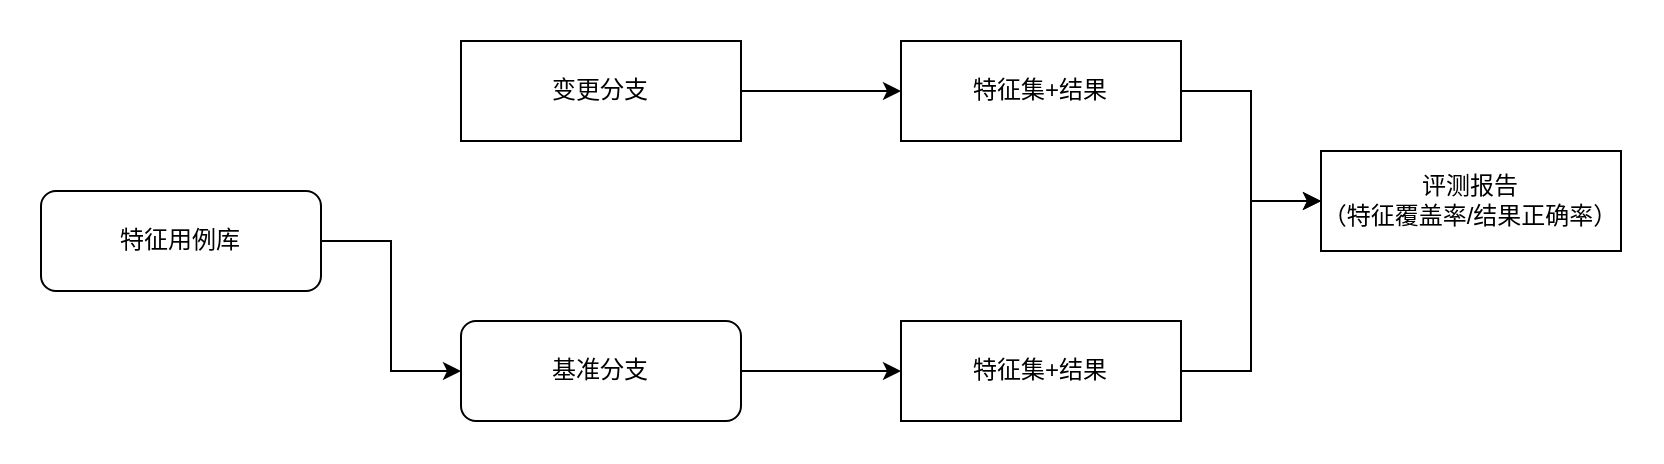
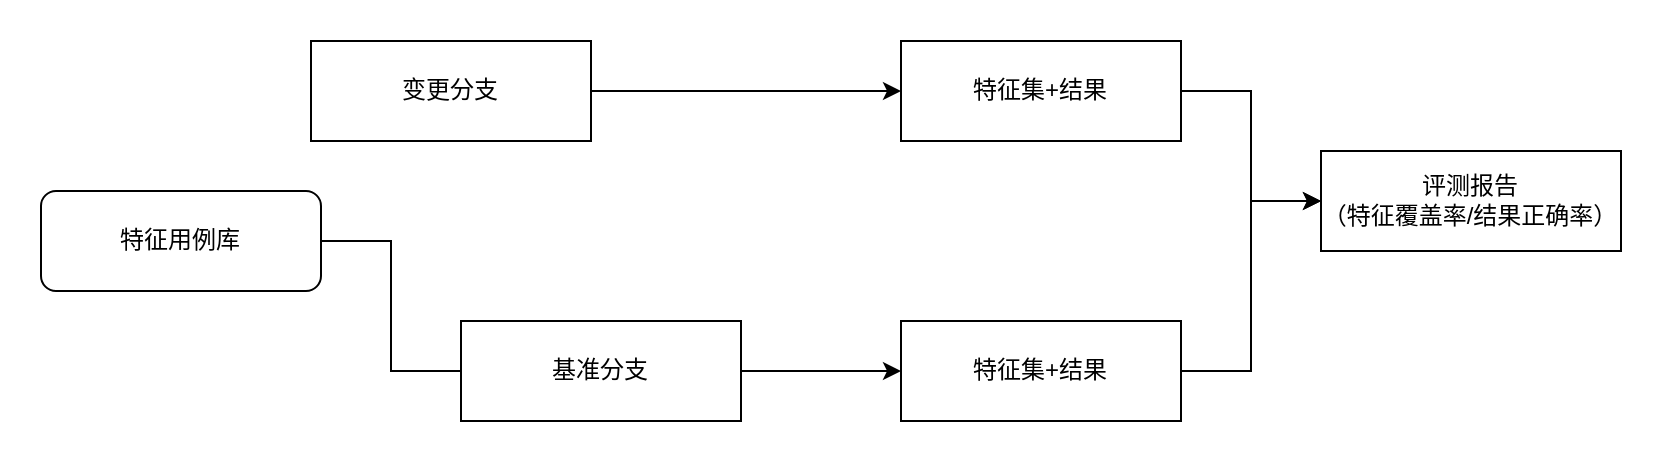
node "变更分支": moved (601, 91) -> (451, 91)
edge "特征用例库" -> "基准分支": arrowhead classic -> none
node "基准分支": shape rounded rectangle -> rectangle
